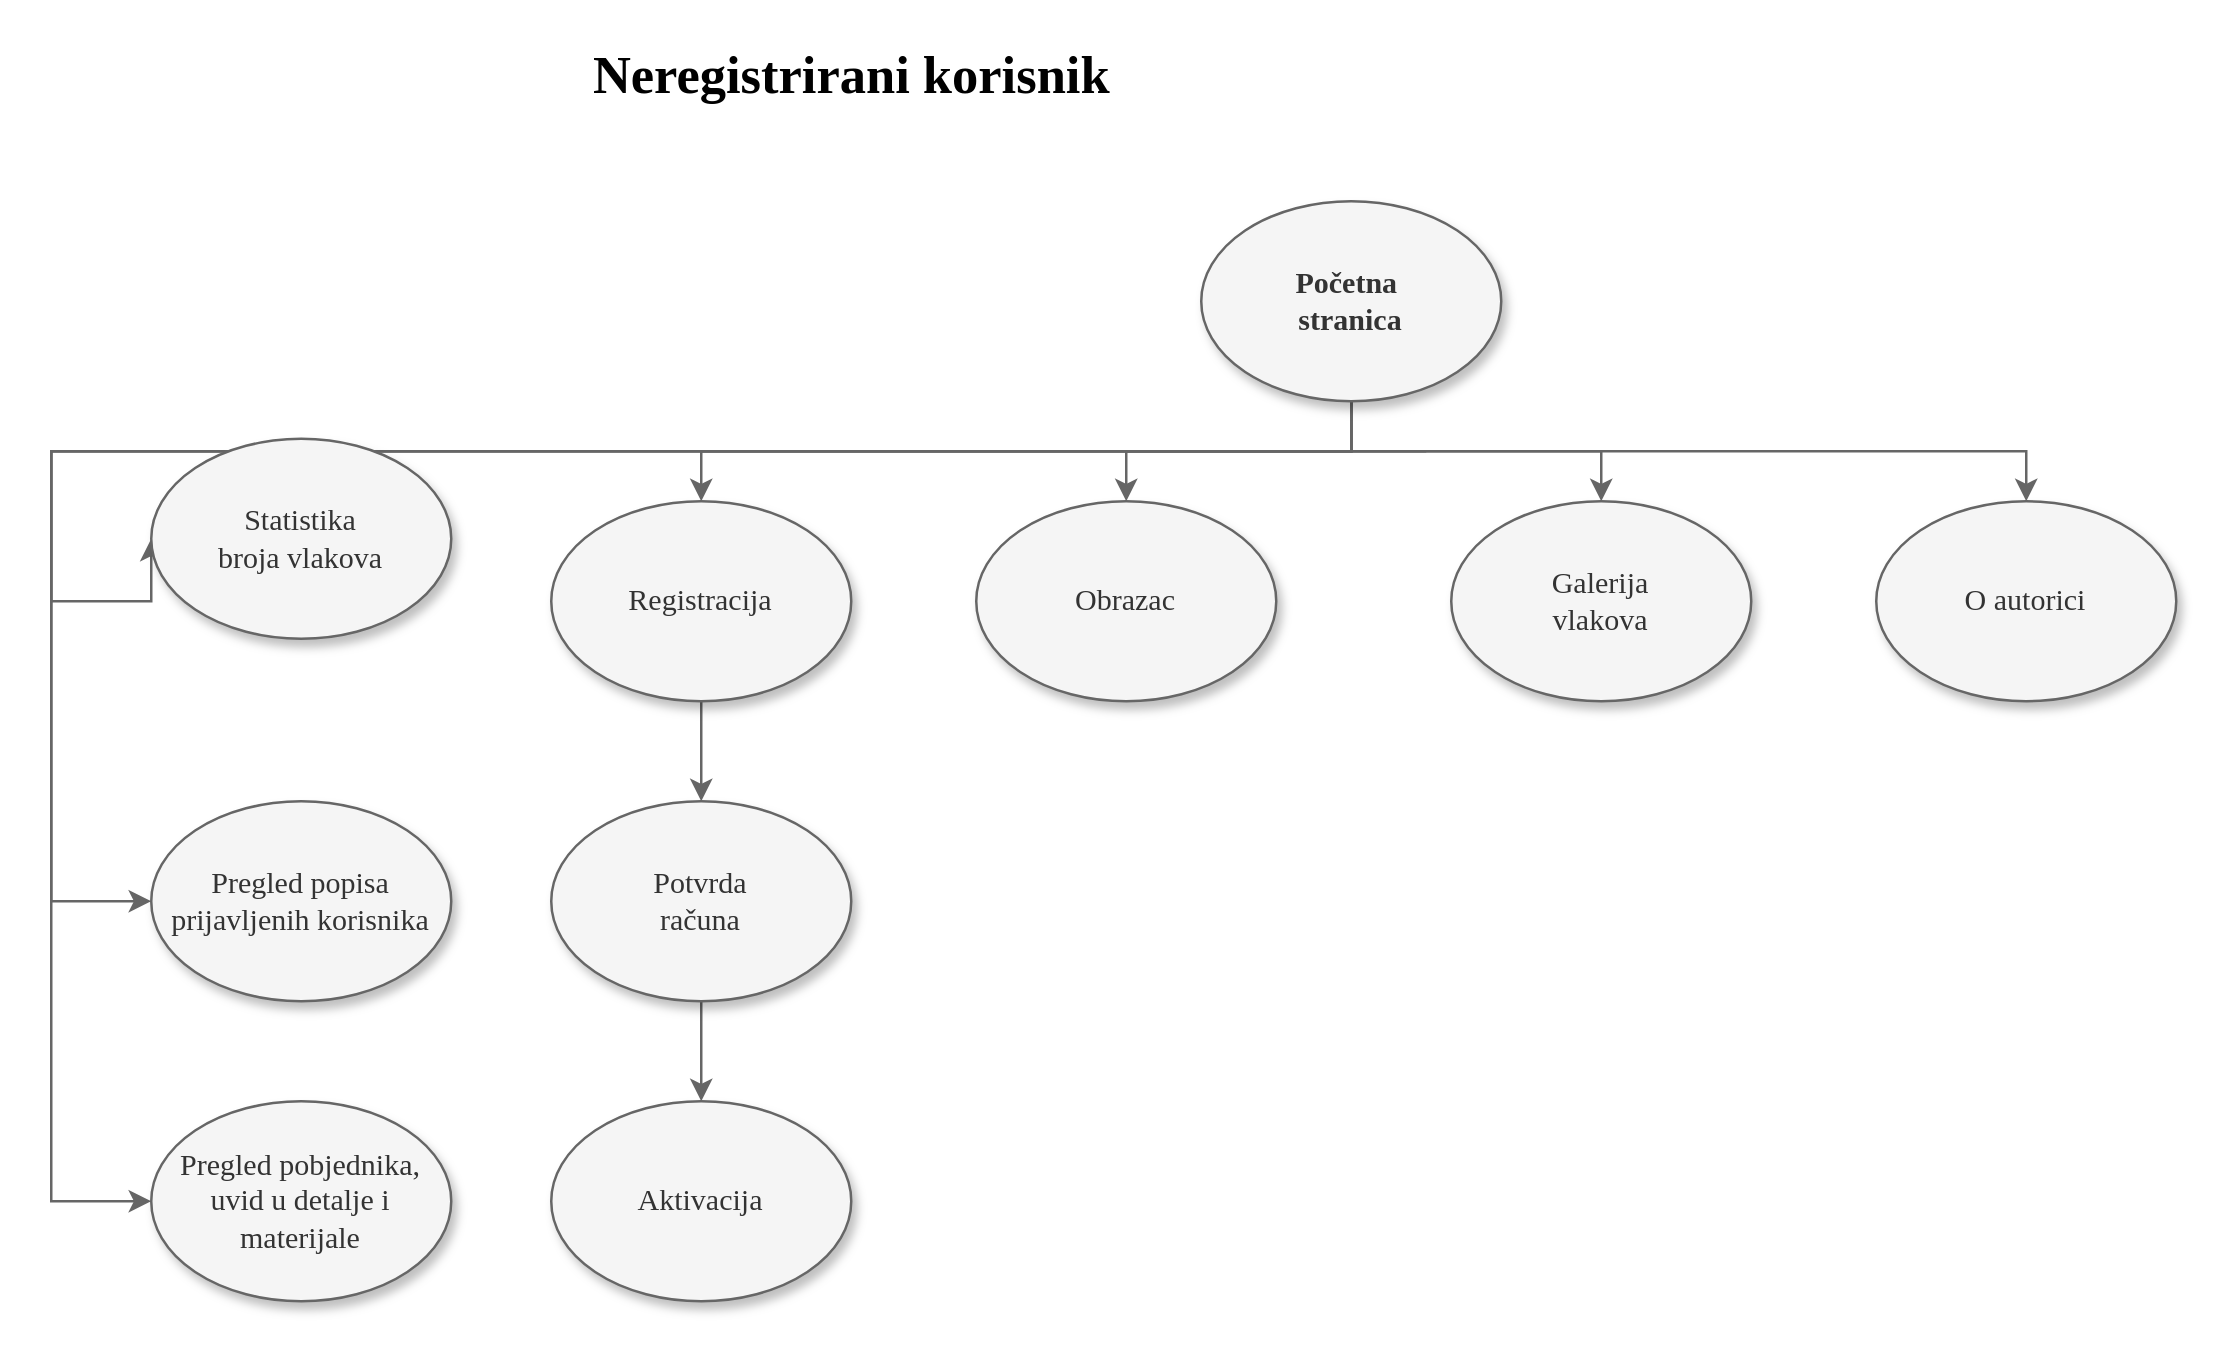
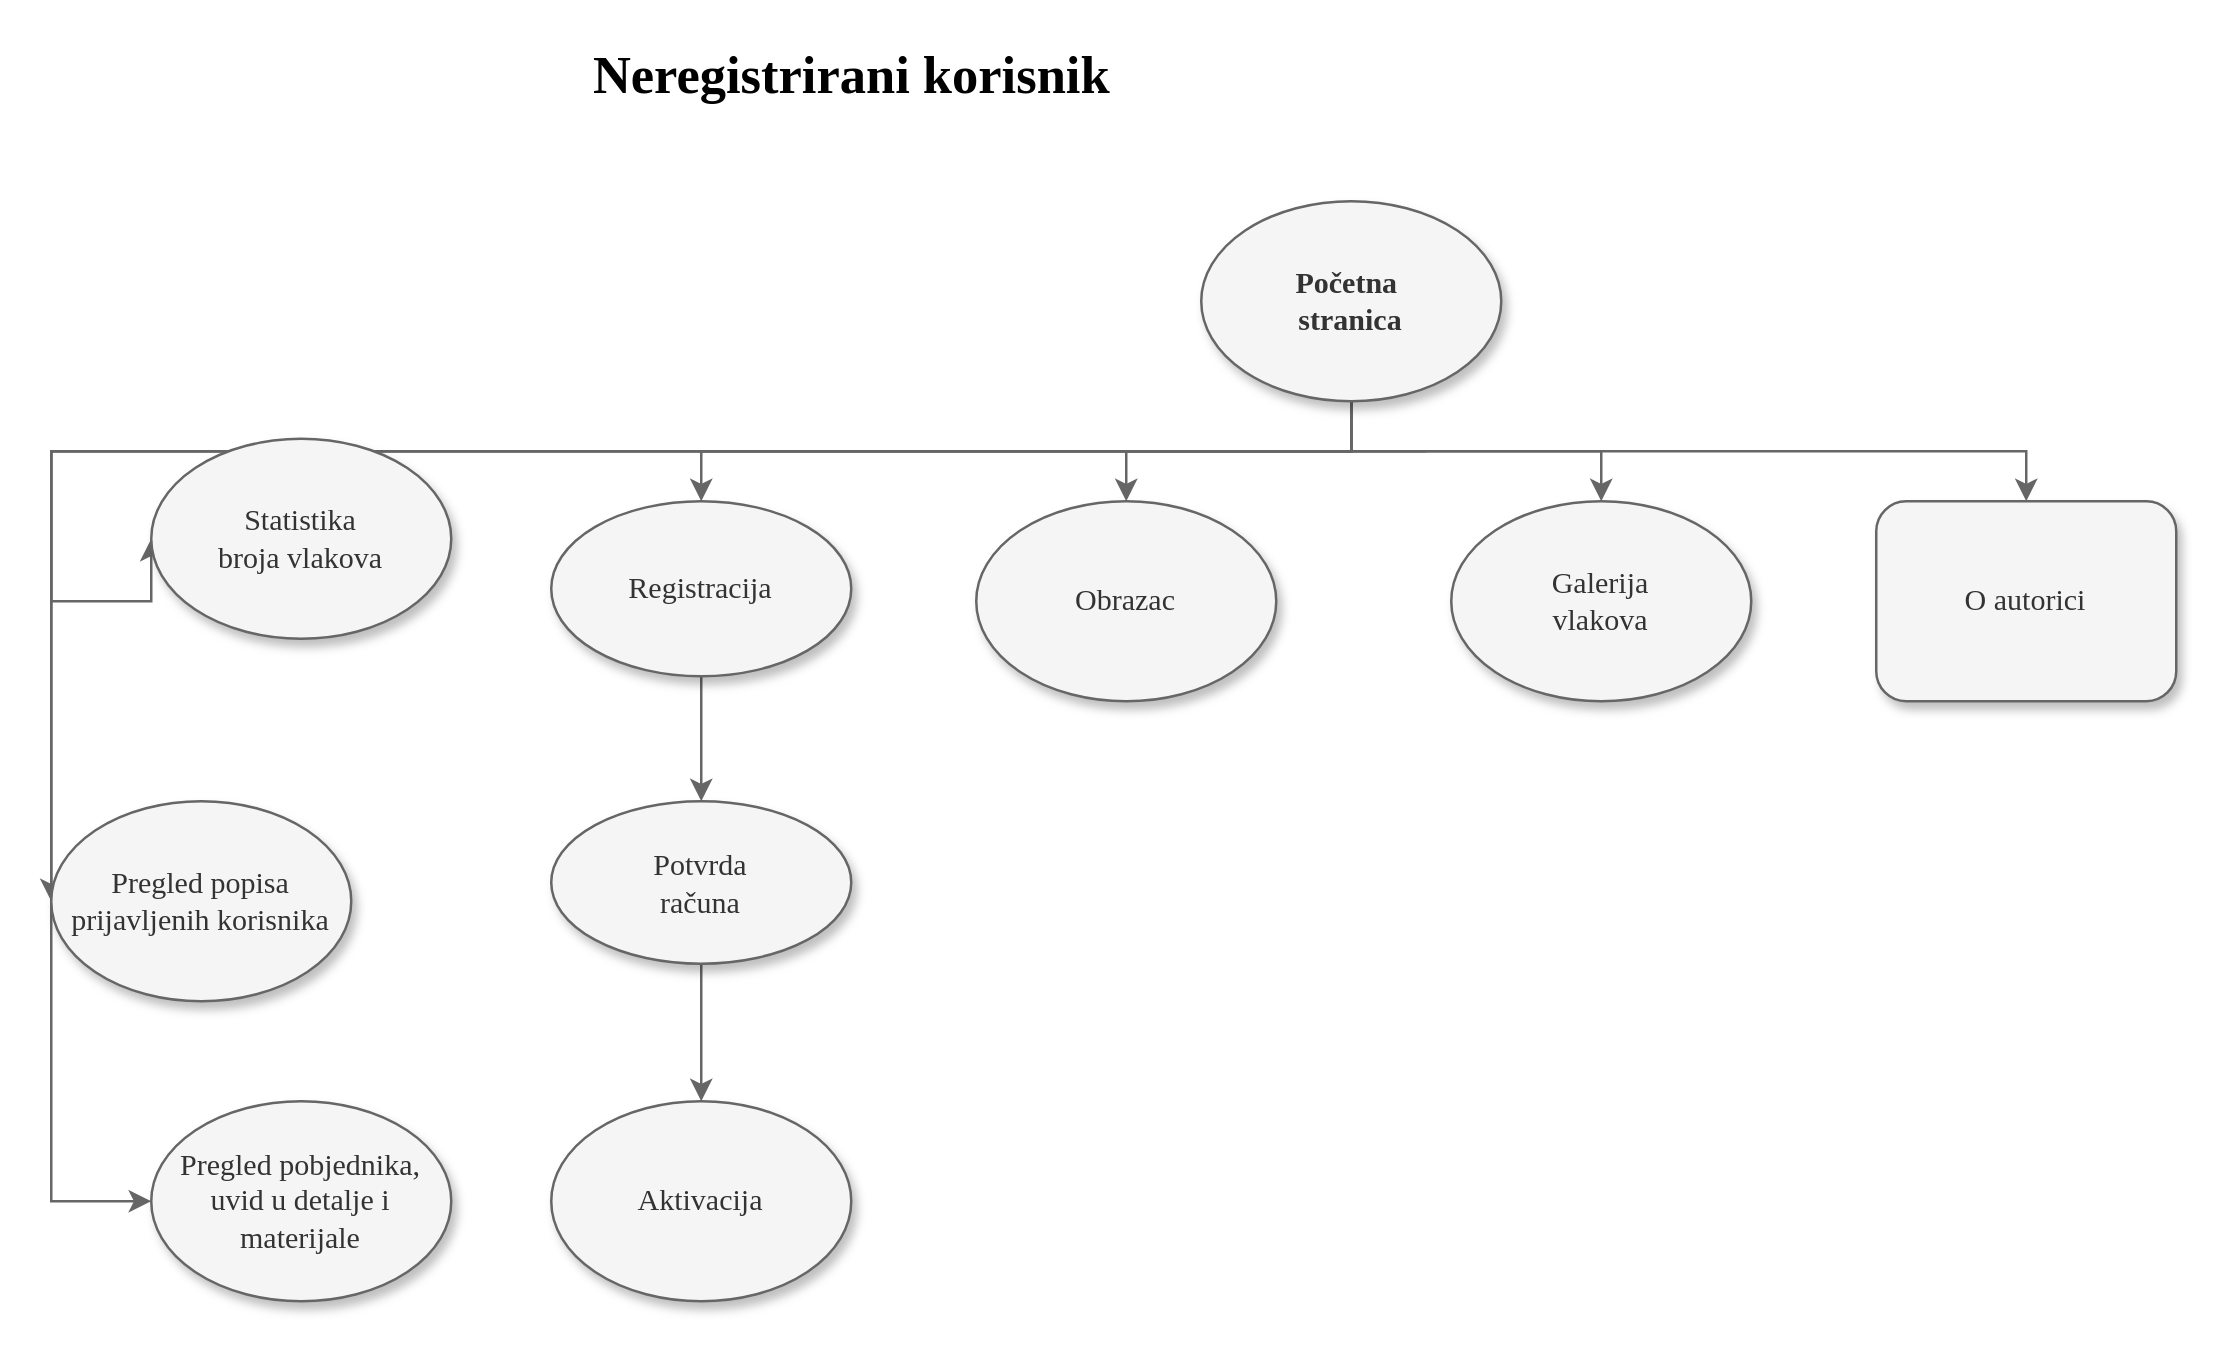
node "Registracija": size 300x200 -> 300x175
node "O autorici": shape ellipse -> rounded rectangle
node "Pregled popisa prijavljenih korisnika": moved (301, 901) -> (201, 901)
node "Potvrda računa": size 300x200 -> 300x163
